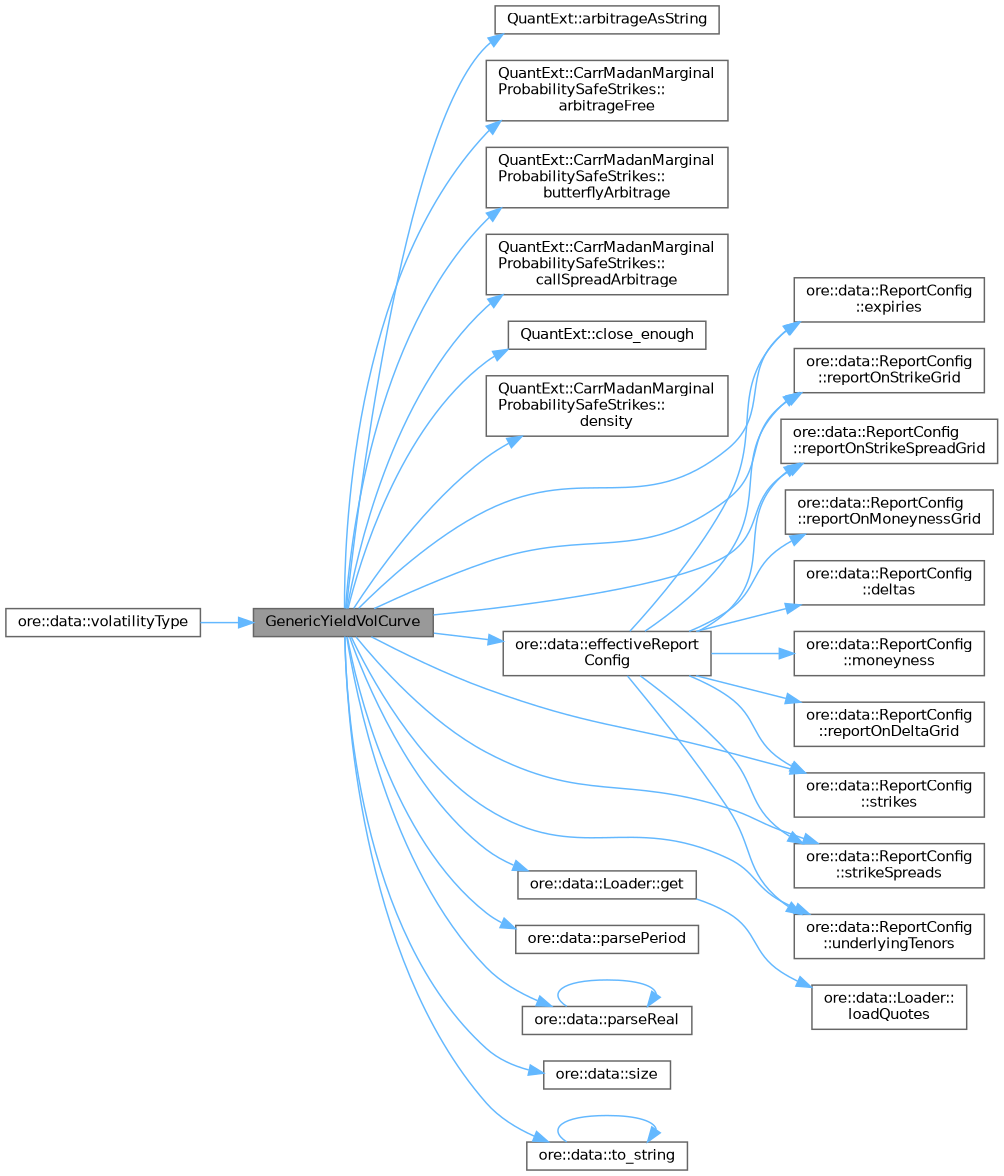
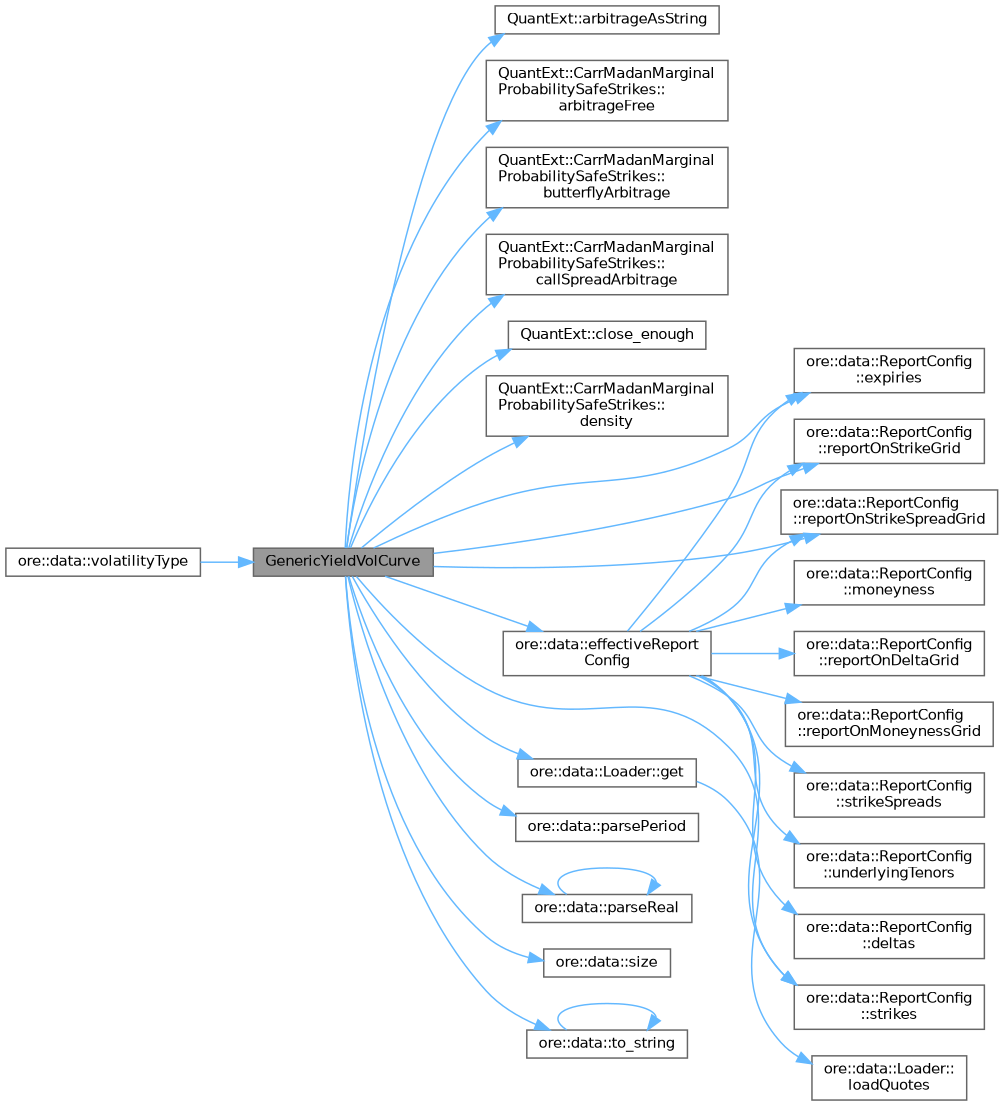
edge "GenericYieldVolCurve" -> "ore::data::ReportConfig ::strikeSpreads": removed
edge "GenericYieldVolCurve" -> "ore::data::ReportConfig ::underlyingTenors": removed
